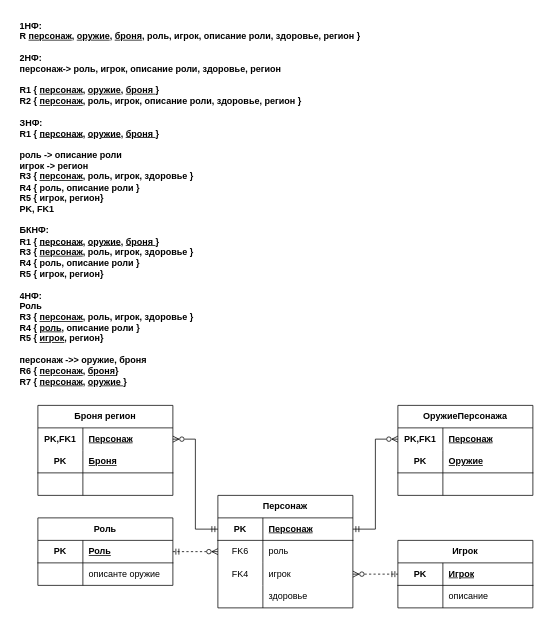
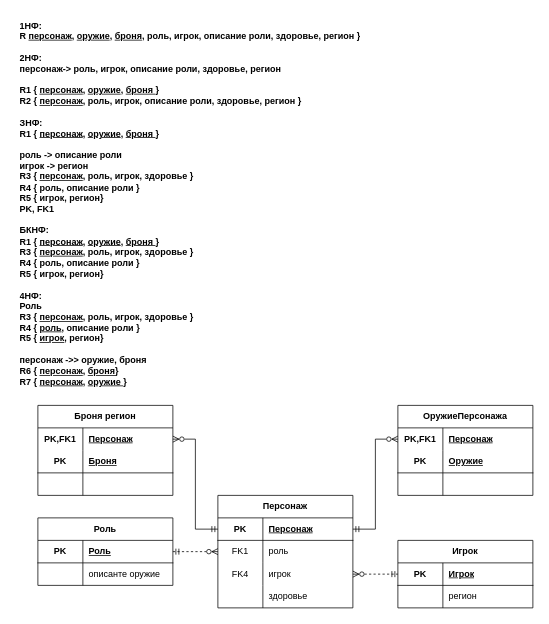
node "FK6": label "FK6" -> "FK1"
node "описание": label "описание" -> "регион"
